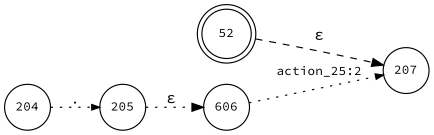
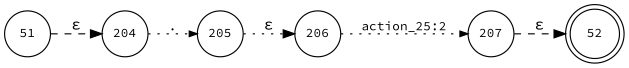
node "51": added
edge "52" -> "207": reversed
node "606": label "606" -> "206"
